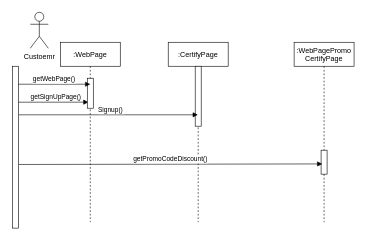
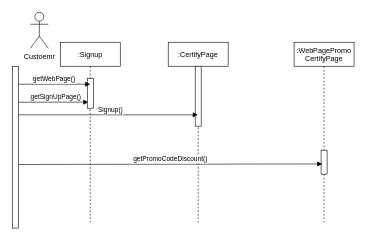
node ":WebPage": label ":WebPage" -> ":Signup"
